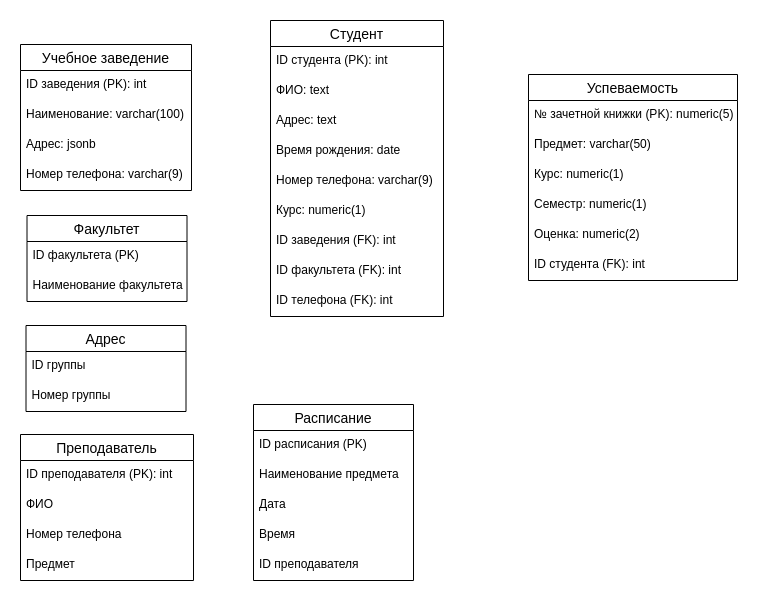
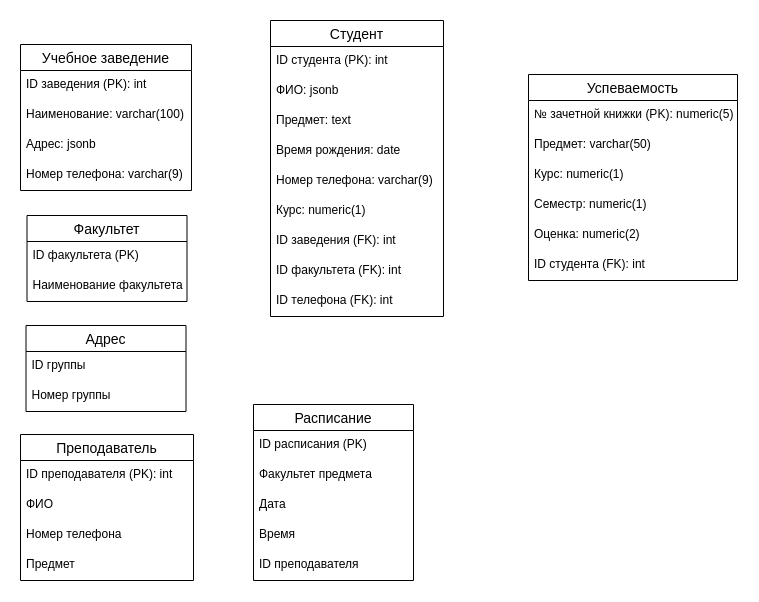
node "ФИО: text": label "ФИО: text" -> "ФИО: jsonb"
node "Адрес: text": label "Адрес: text" -> "Предмет: text"
node "Наименование предмета": label "Наименование предмета" -> "Факультет предмета"
